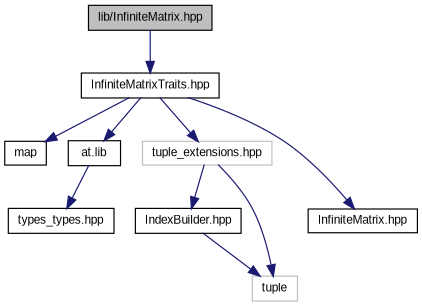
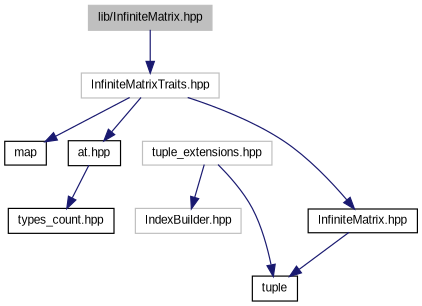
node "lib/InfiniteMatrix.hpp": color black -> grey75
node "InfiniteMatrixTraits.hpp": color black -> grey75
edge "InfiniteMatrixTraits.hpp" -> "tuple_extensions.hpp": removed
node "at.lib": label "at.lib" -> "at.hpp"
node "types_types.hpp": label "types_types.hpp" -> "types_count.hpp"
node "IndexBuilder.hpp": color black -> grey75
edge "IndexBuilder.hpp" -> "tuple": now "InfiniteMatrix.hpp" -> "tuple"
node "tuple": color grey75 -> black
